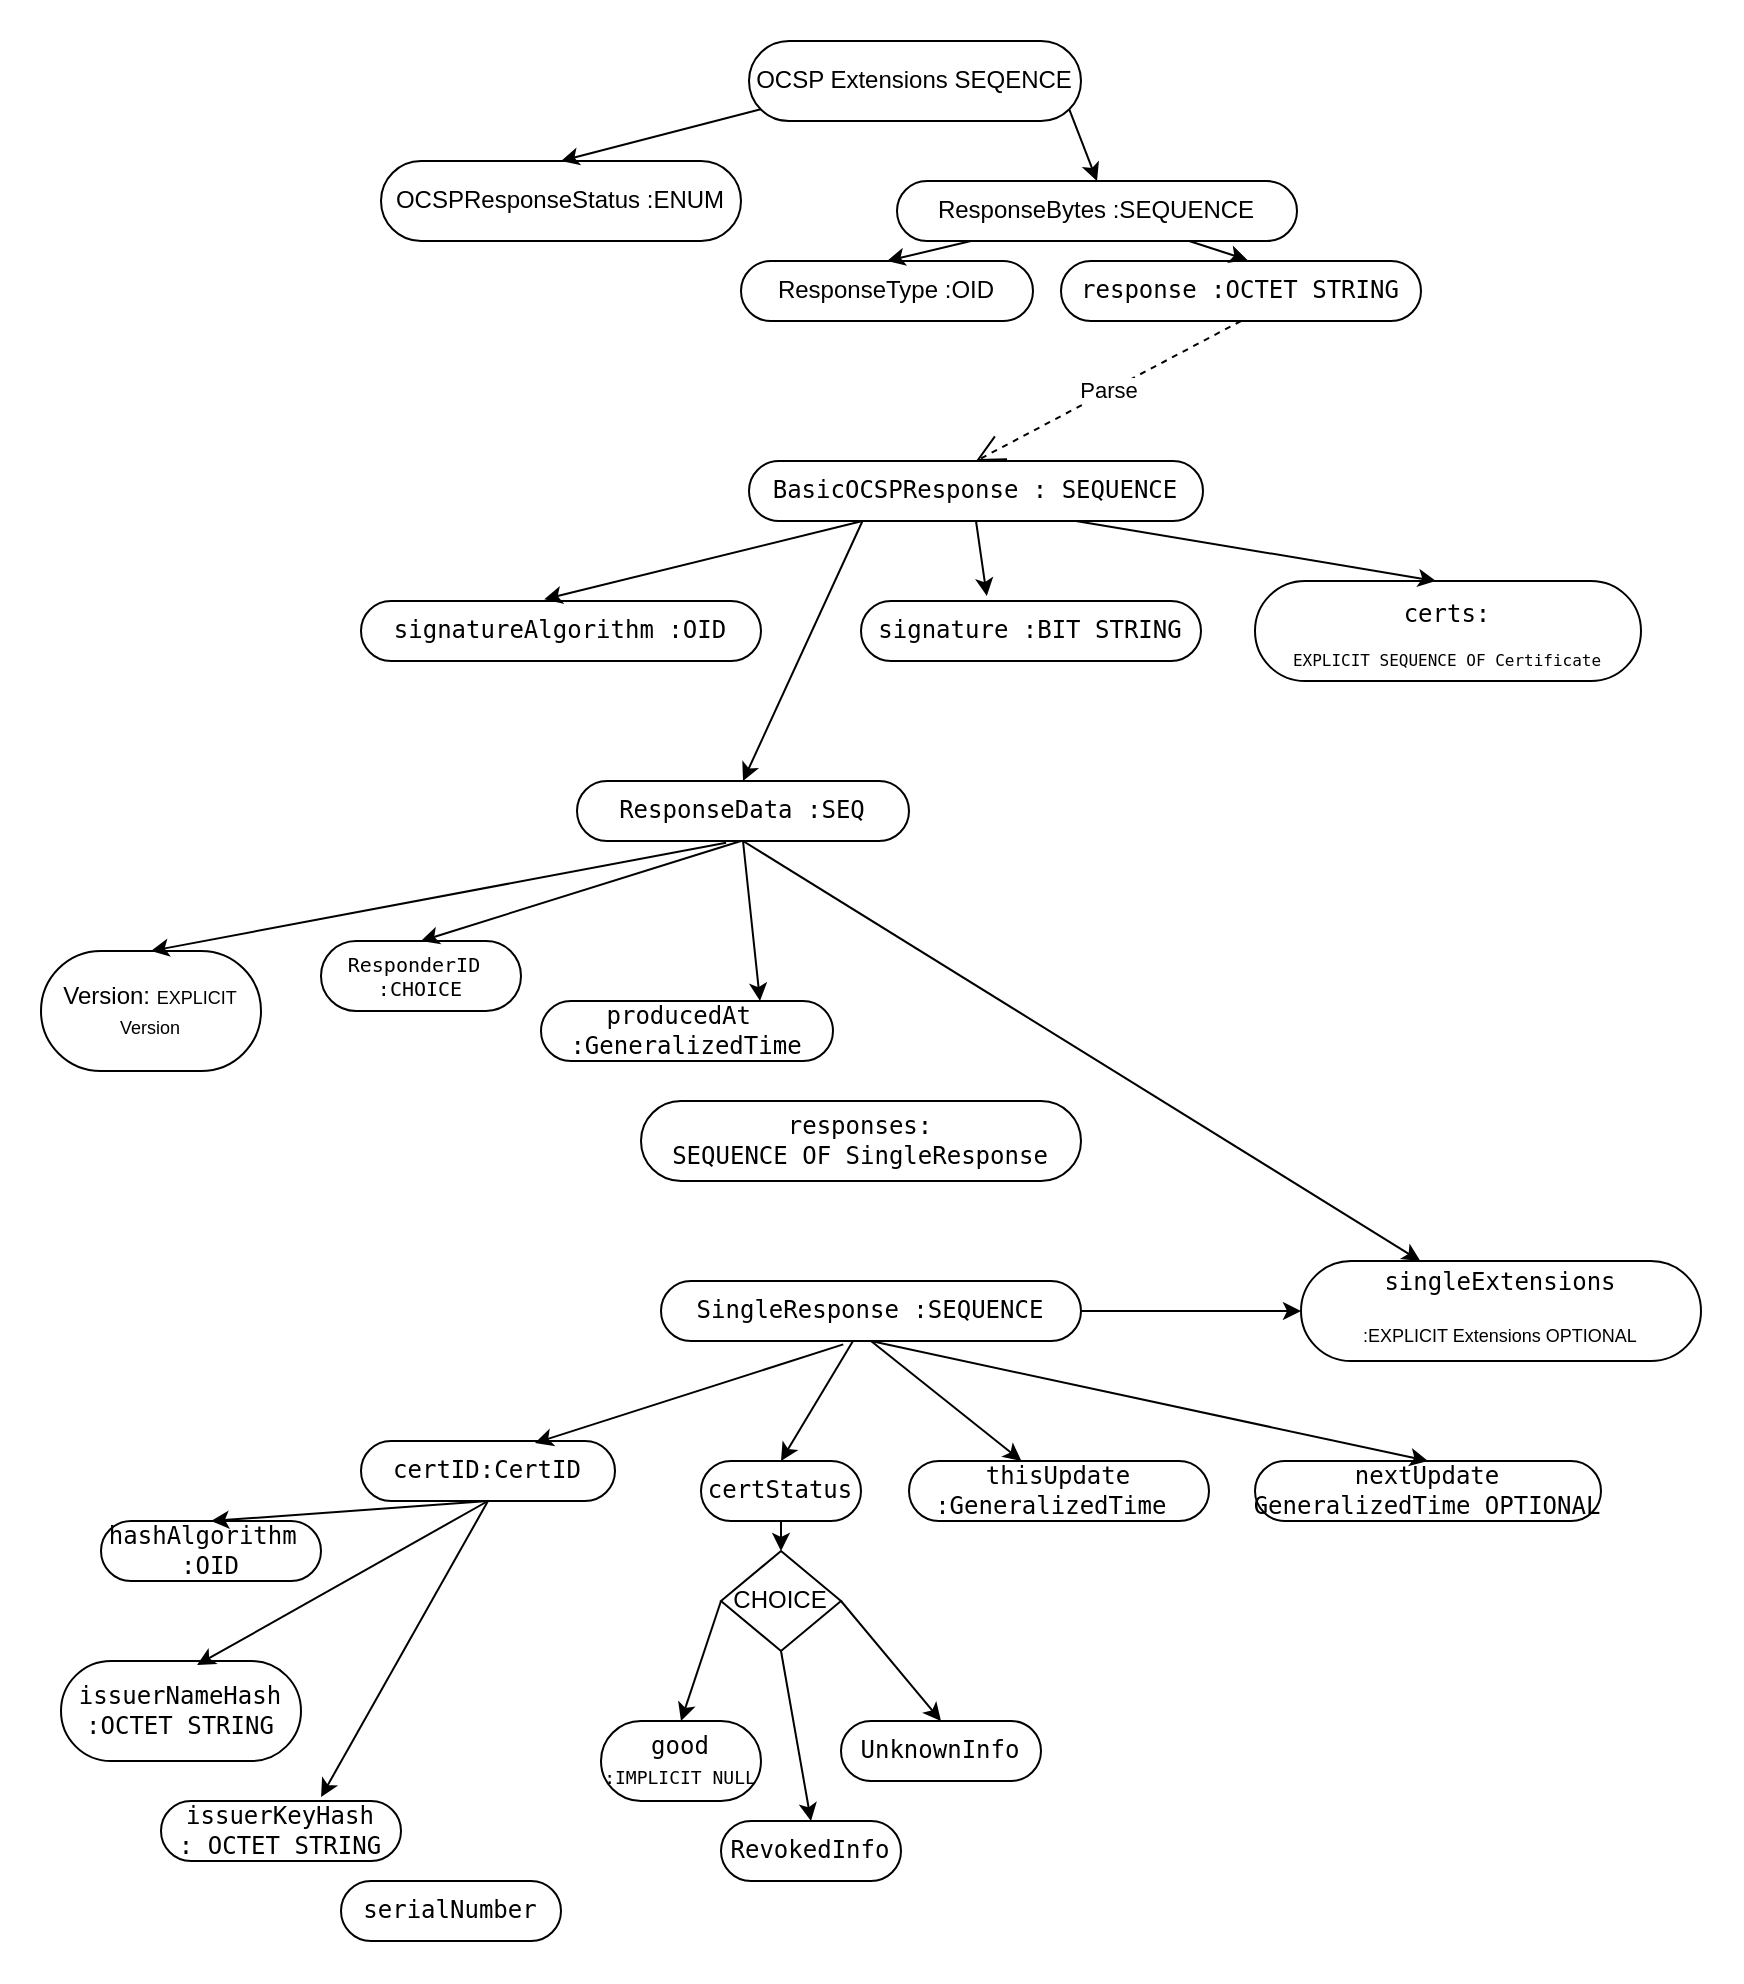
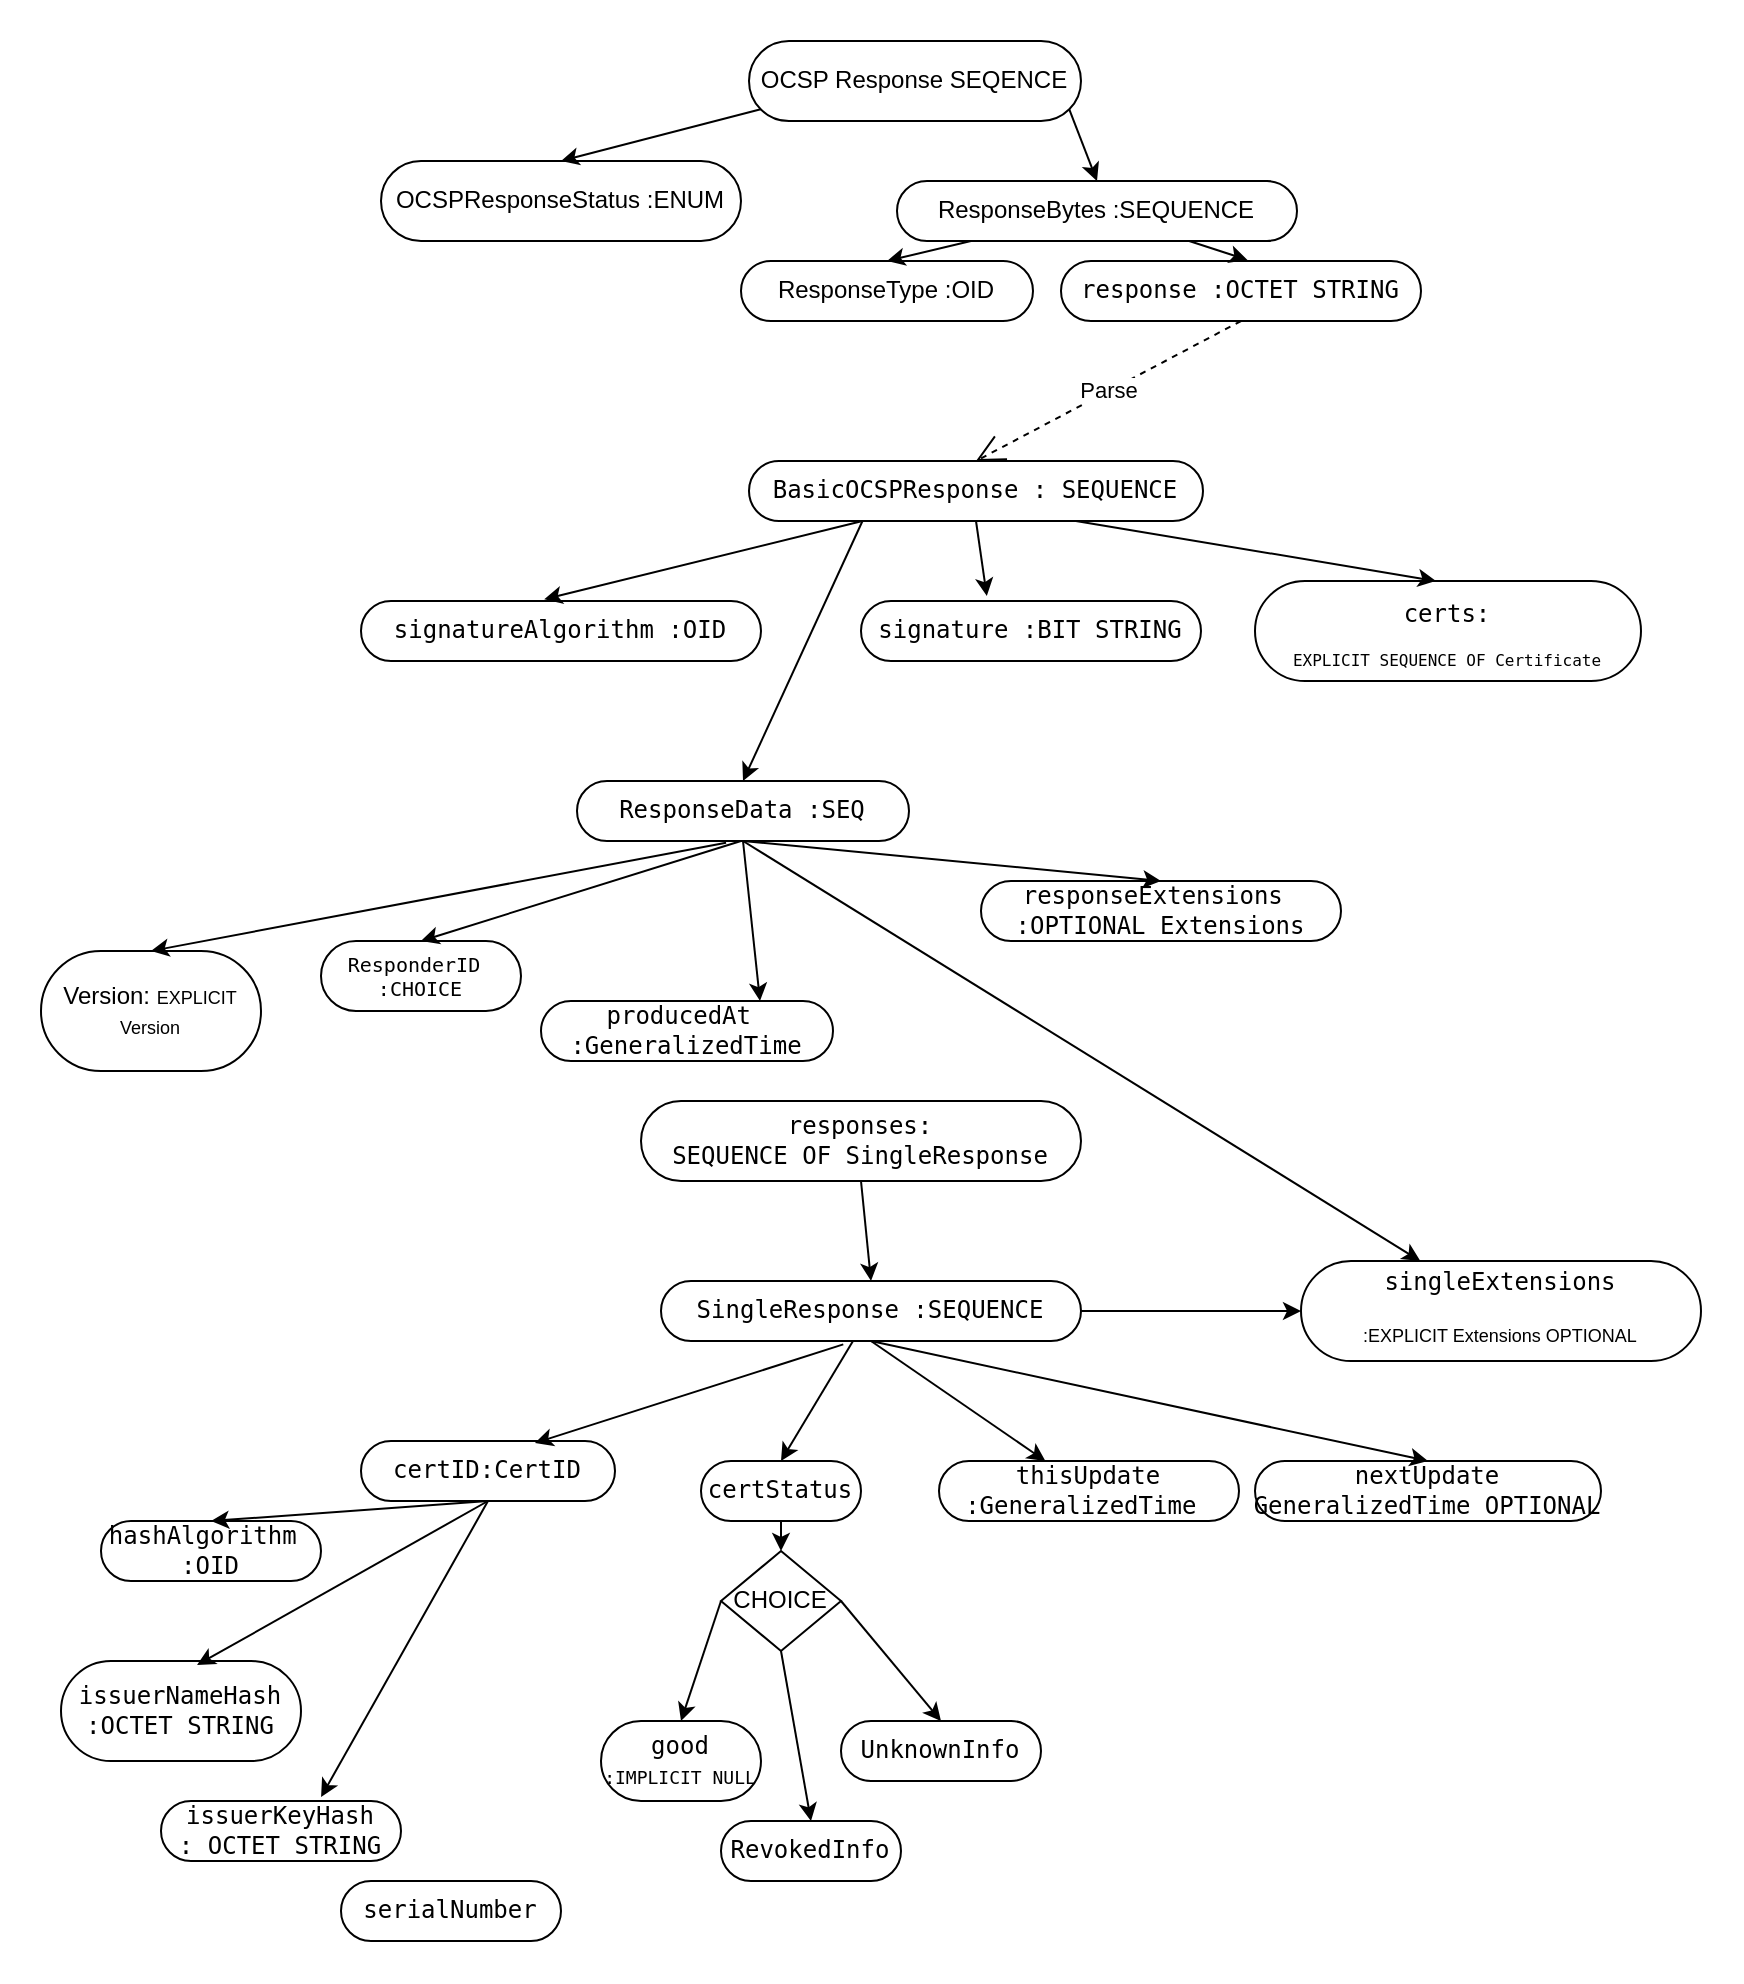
node "OCSP Extensions SEQENCE": label "OCSP Extensions SEQENCE" -> "OCSP Response SEQENCE"
edge "ResponseData :SEQ" -> "responseExtensions :OPTIONAL Extensions": added
node "responseExtensions :OPTIONAL Extensions": added
edge "responses: SEQUENCE OF SingleResponse" -> "SingleResponse :SEQUENCE": added
node "thisUpdate :GeneralizedTime": moved (1059, 1491) -> (1089, 1491)
